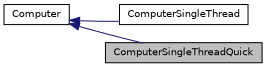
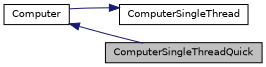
edge "ComputerSingleThread" -> "Computer": reversed
